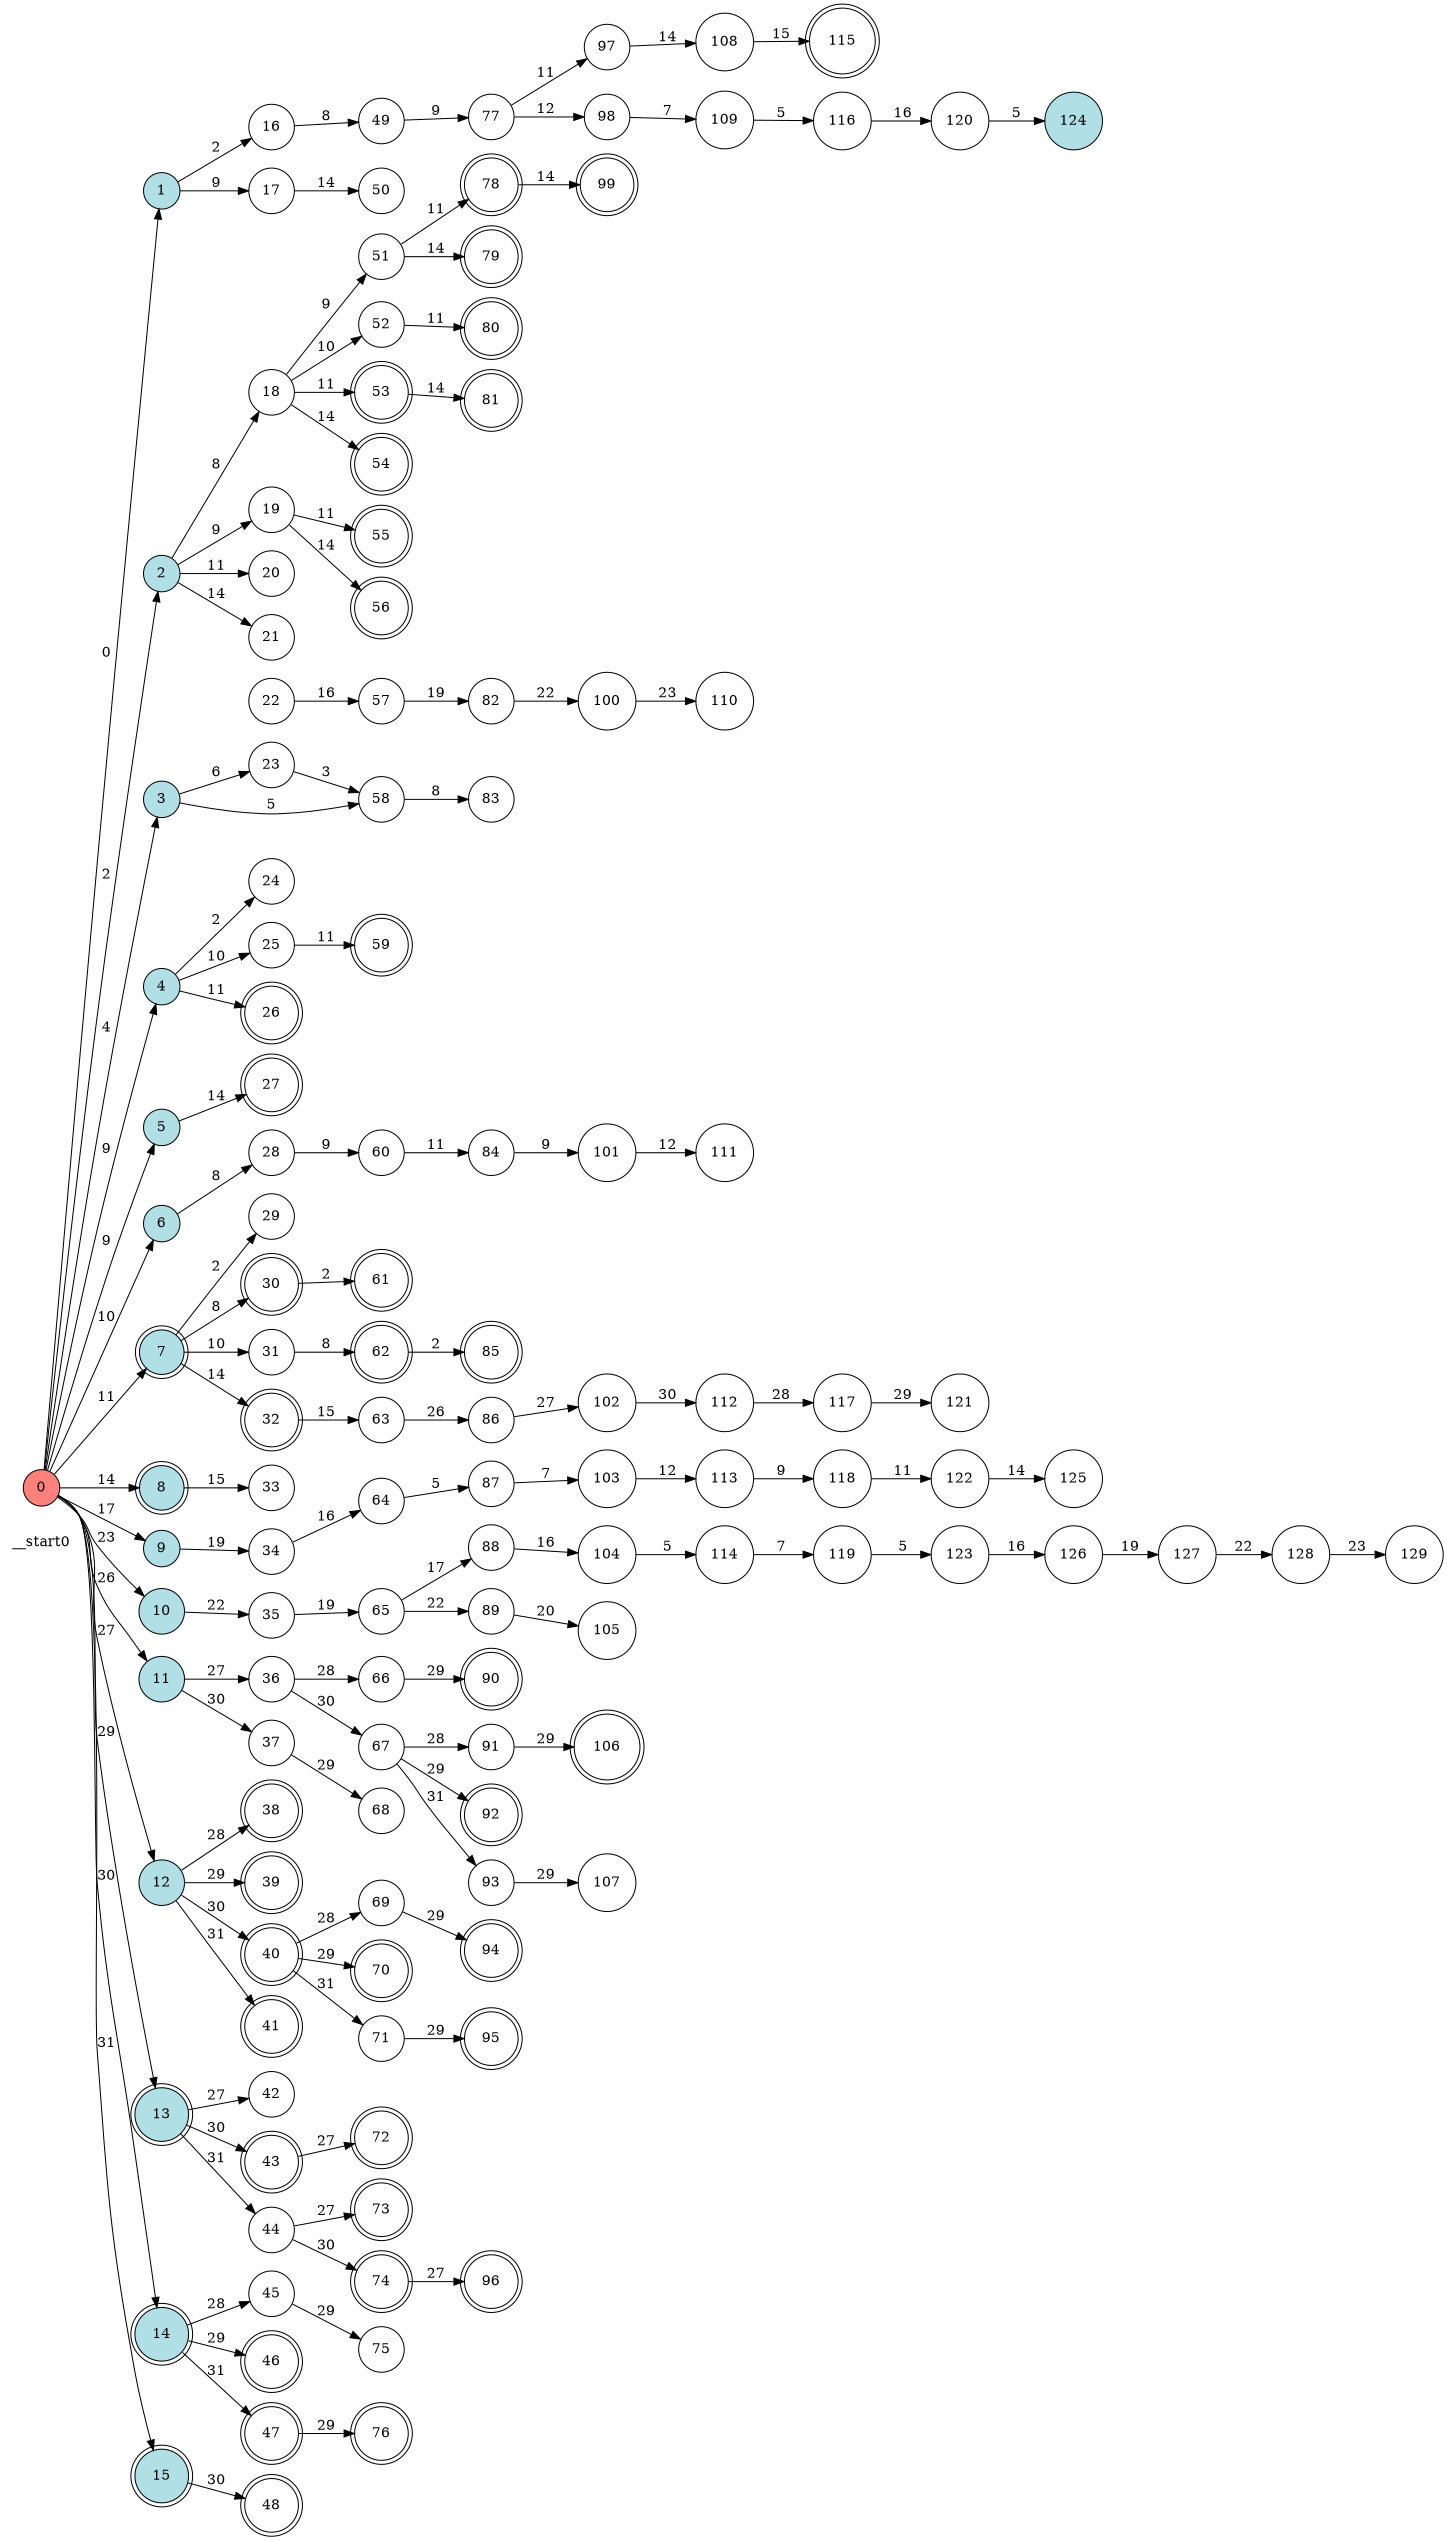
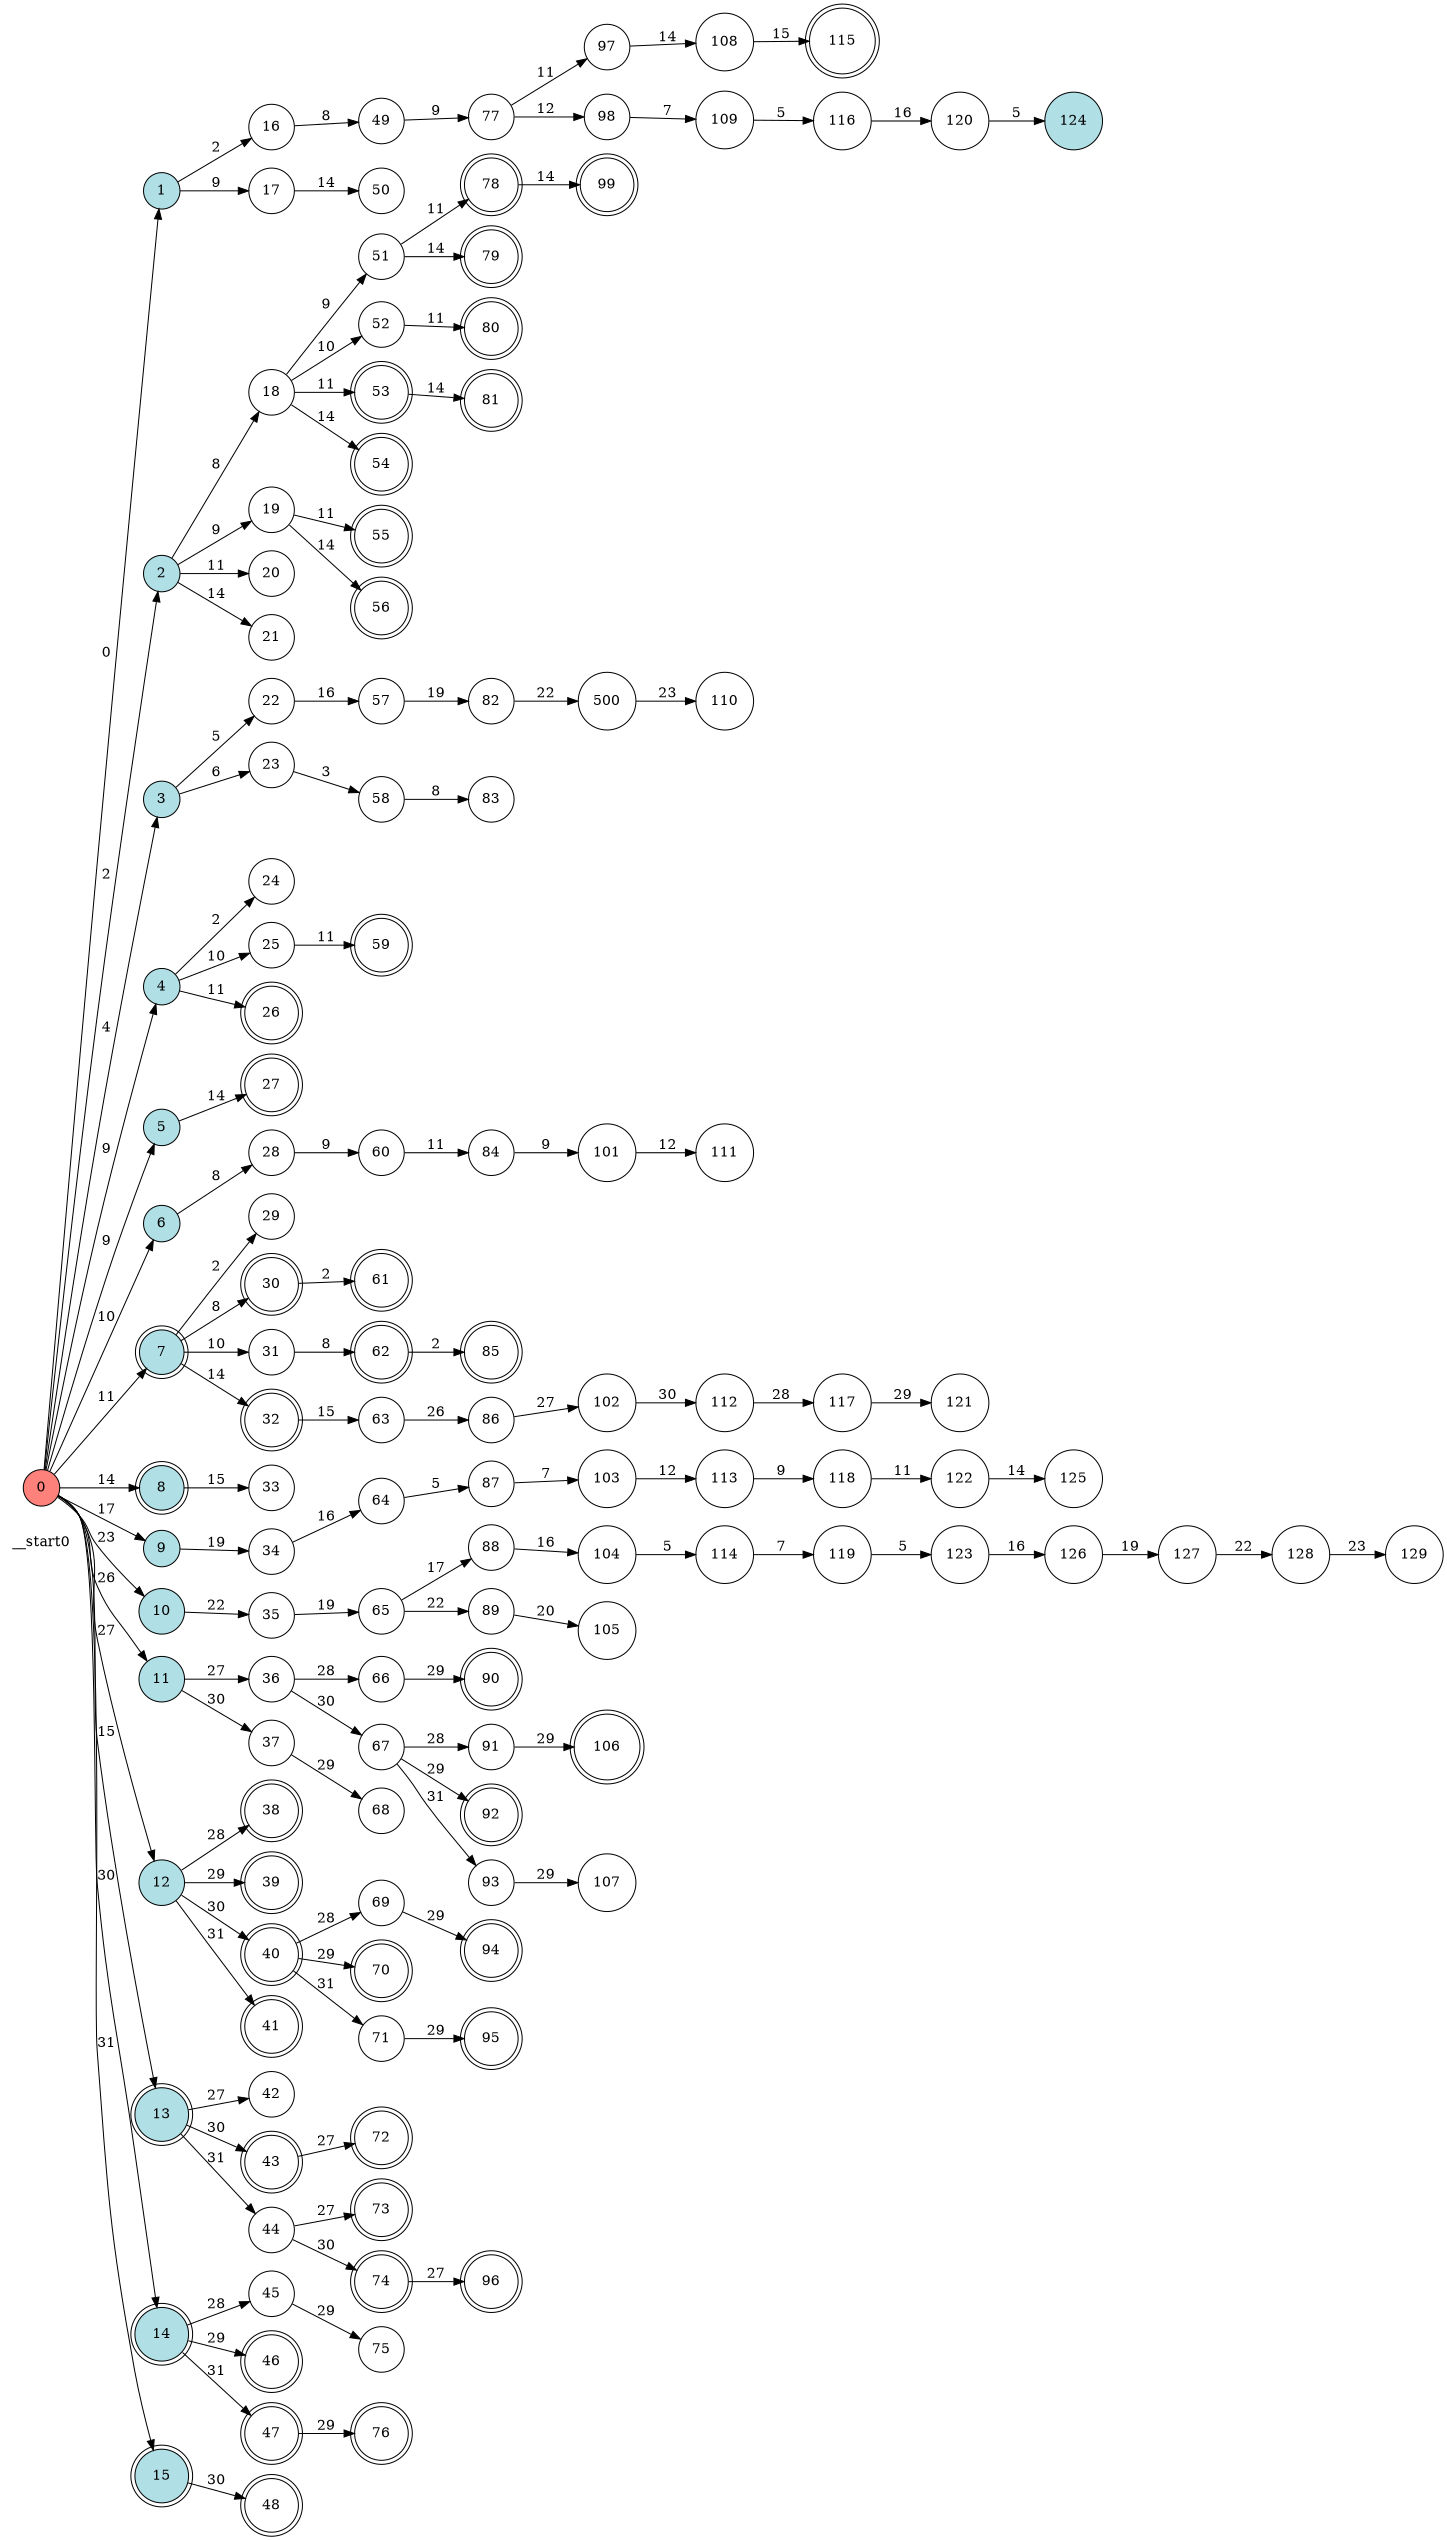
node "100": label "100" -> "500"
edge "3" -> "58": now "3" -> "22"
edge "0" -> "13": label "29" -> "15"
